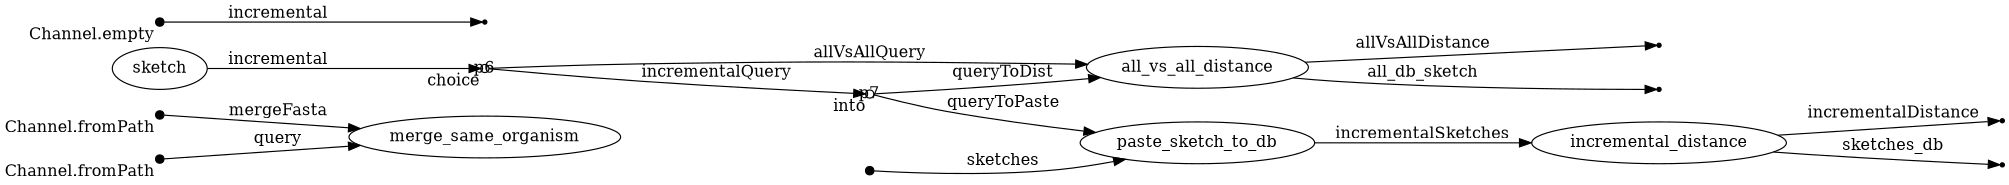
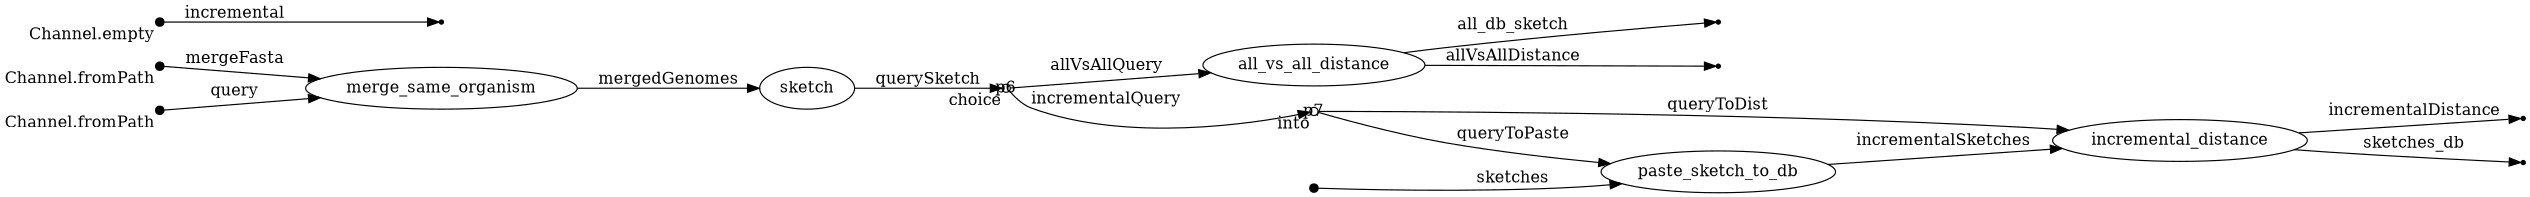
edge "sketch" -> "p6 choice": label "incremental" -> "querySketch"
edge "p7 into" -> "all_vs_all_distance": now "p7 into" -> "incremental_distance"
edge "merge_same_organism" -> "sketch": added, label "mergedGenomes"
